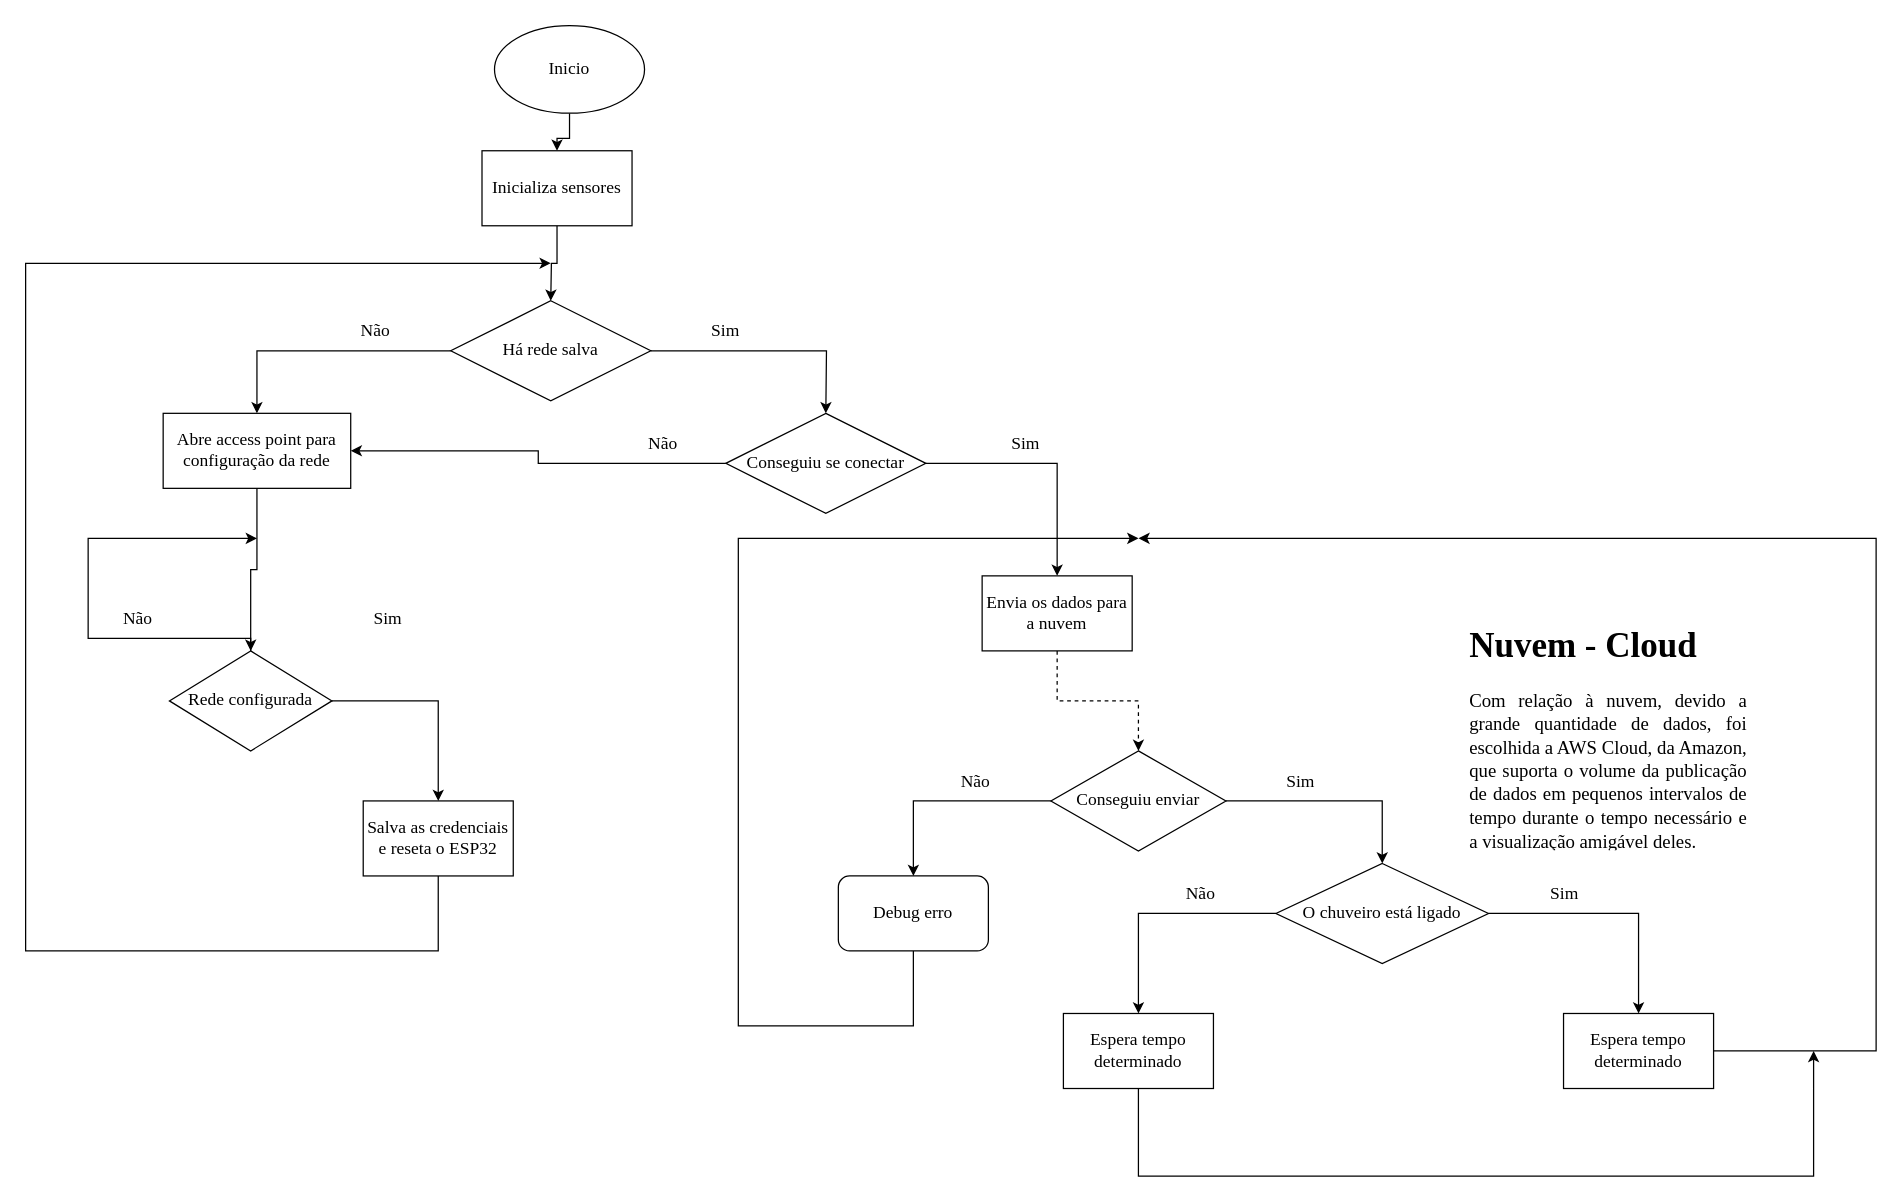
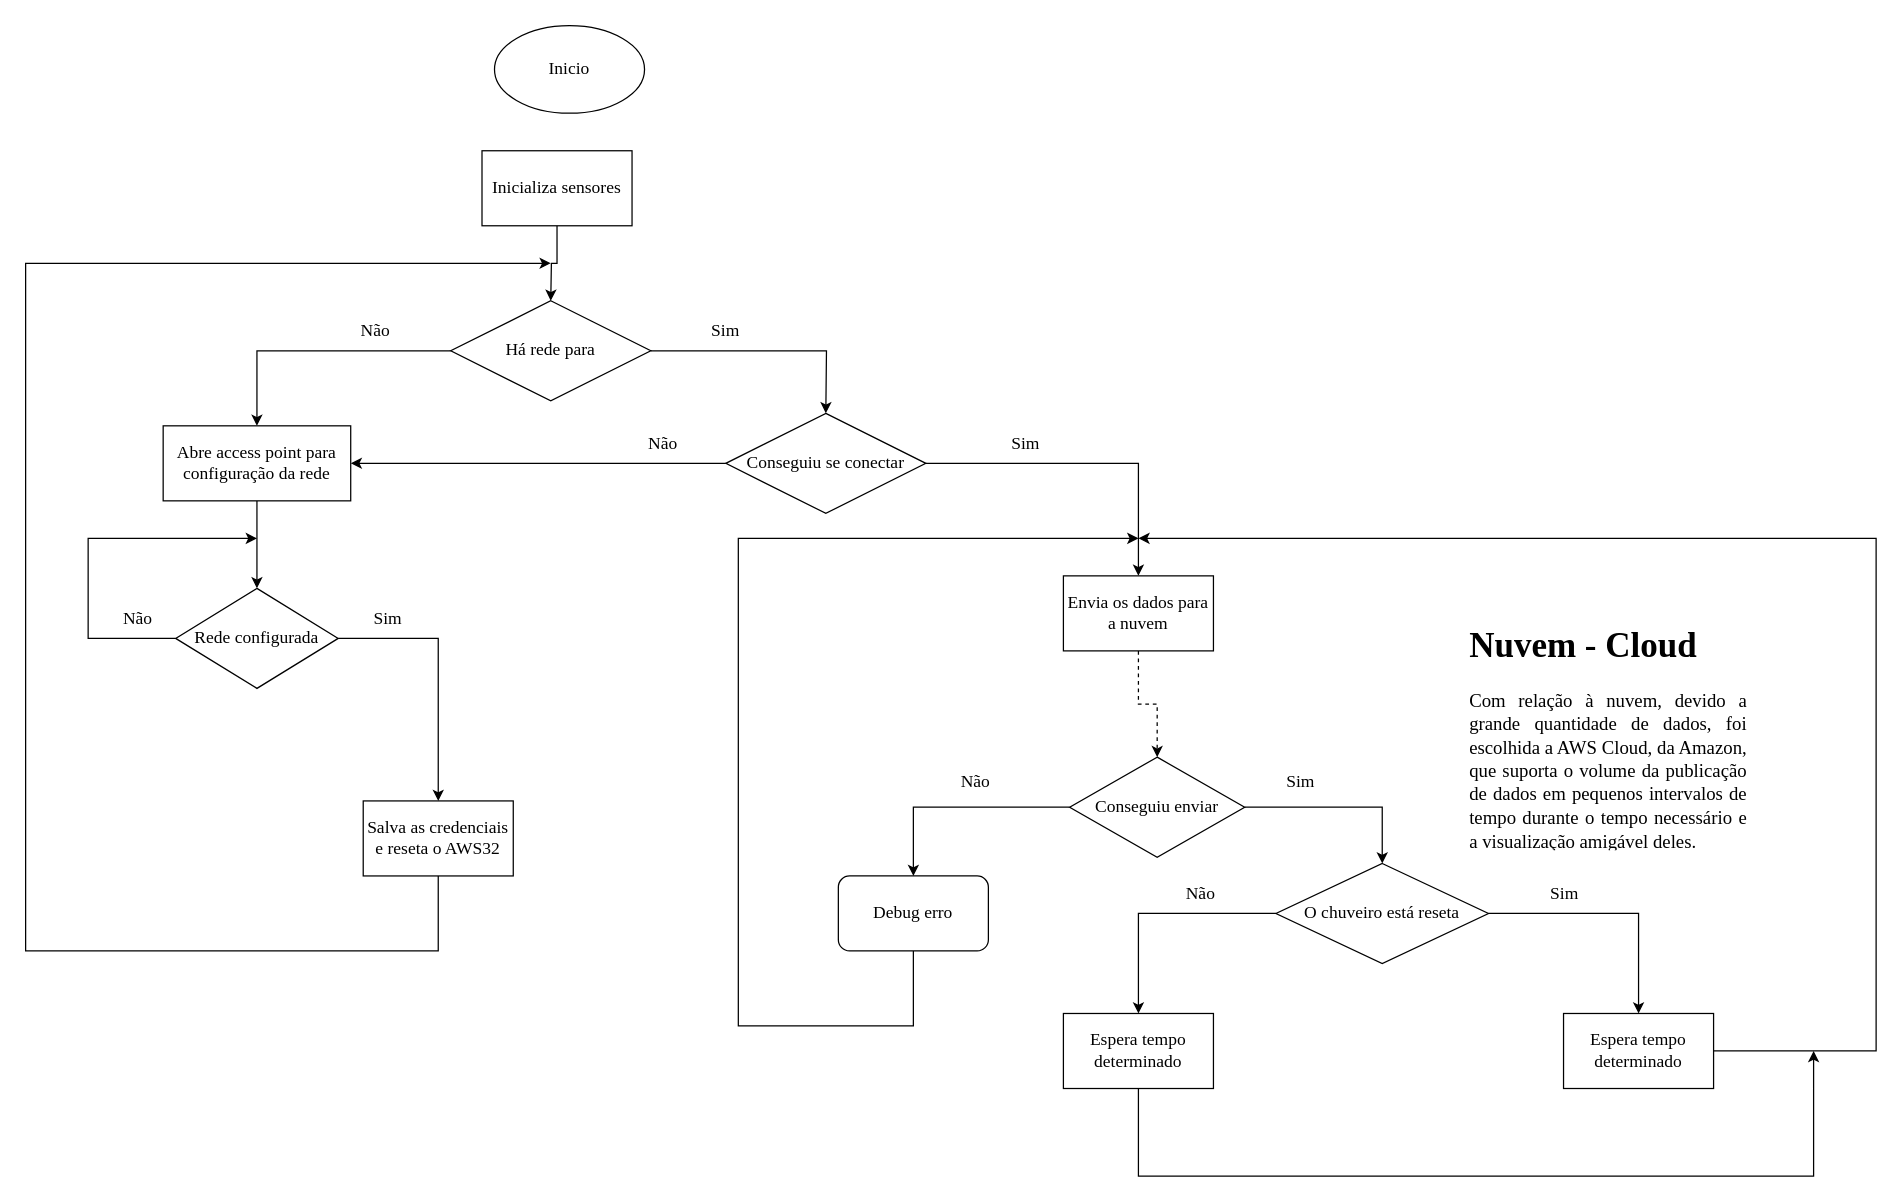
edge "Inicio" -> "Inicializa sensores": removed
node "Há rede salva": label "Há rede salva" -> "Há rede para"
node "Abre access point para configuração da rede": moved (257, 451) -> (257, 463)
node "Envia os dados para a nuvem": moved (1057, 613) -> (1138, 613)
node "Rede configurada": moved (251, 701) -> (257, 638)
node "Conseguiu enviar": moved (1138, 801) -> (1157, 807)
node "Salva as credenciais e reseta o ESP32": label "Salva as credenciais e reseta o ESP32" -> "Salva as credenciais e reseta o AWS32"
node "O chuveiro está ligado": label "O chuveiro está ligado" -> "O chuveiro está reseta"
